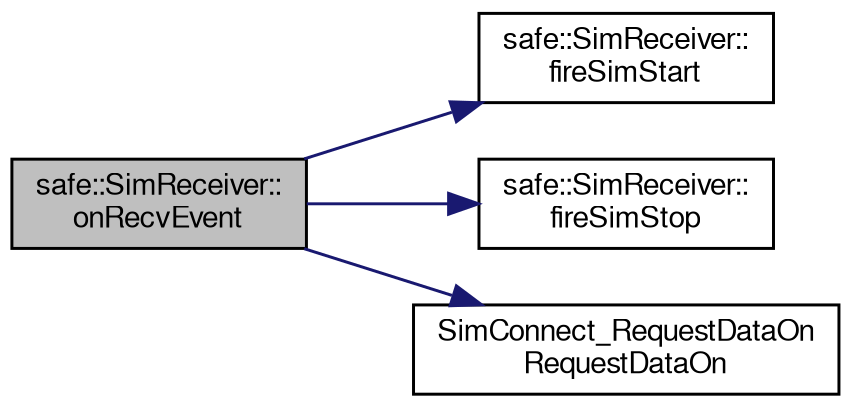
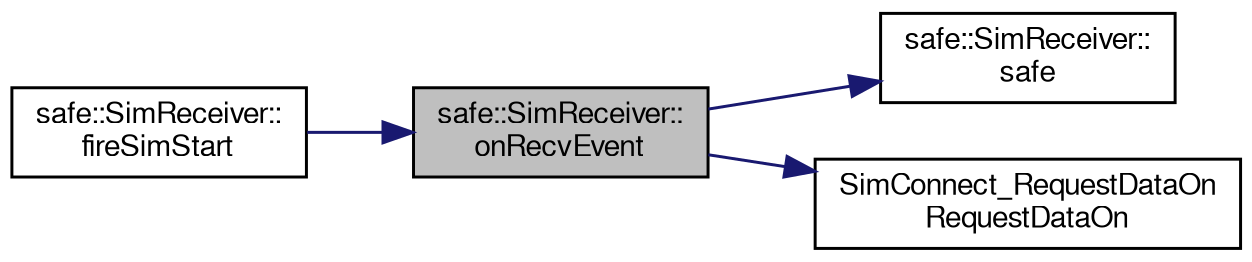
edge "safe::SimReceiver:: onRecvEvent" -> "safe::SimReceiver:: fireSimStart": reversed
node "safe::SimReceiver:: fireSimStop": label "safe::SimReceiver:: fireSimStop" -> "safe::SimReceiver:: safe"
